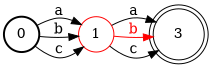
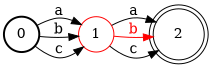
node "3": label "3" -> "2"
